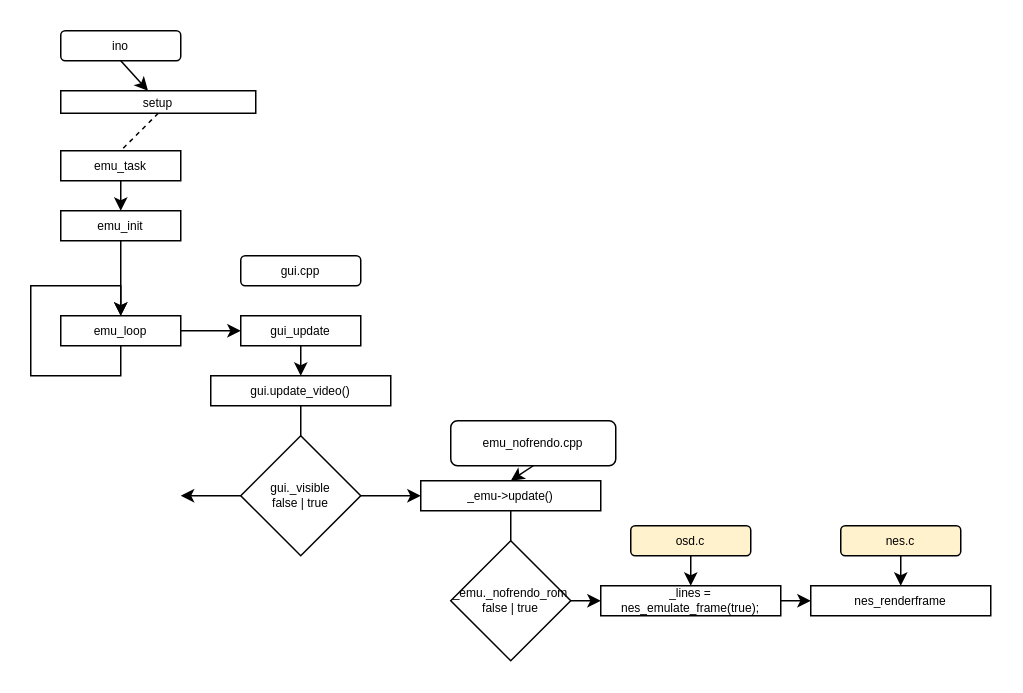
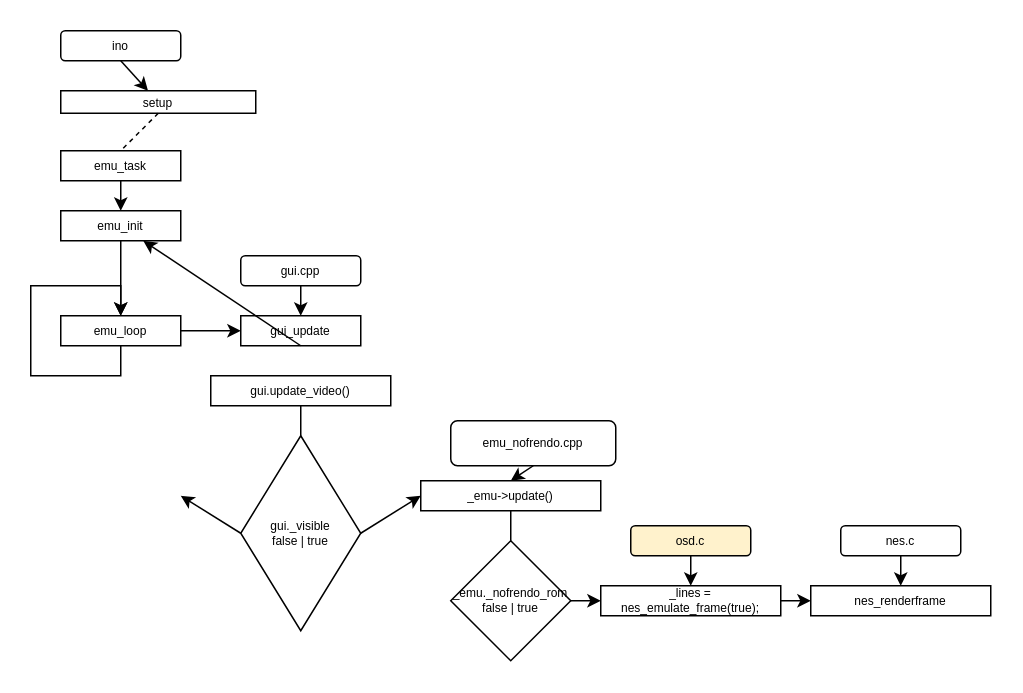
edge "gui.cpp" -> "gui_update": added
edge "gui_update" -> "gui.update_video()": now "gui_update" -> "emu_init"
node "gui._visible false | true": size 120x120 -> 120x195
node "nes.c": fillcolor #fff2cc -> #ffffff
